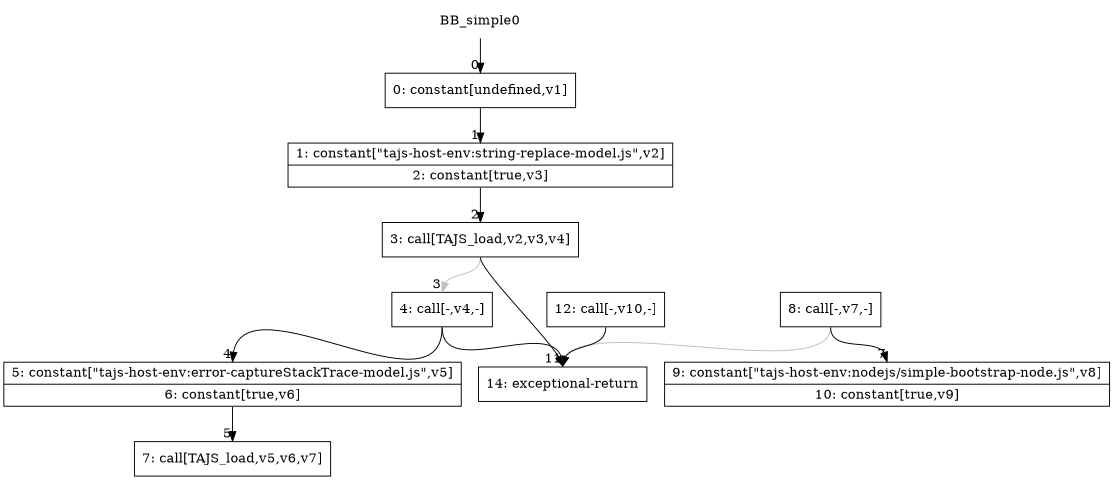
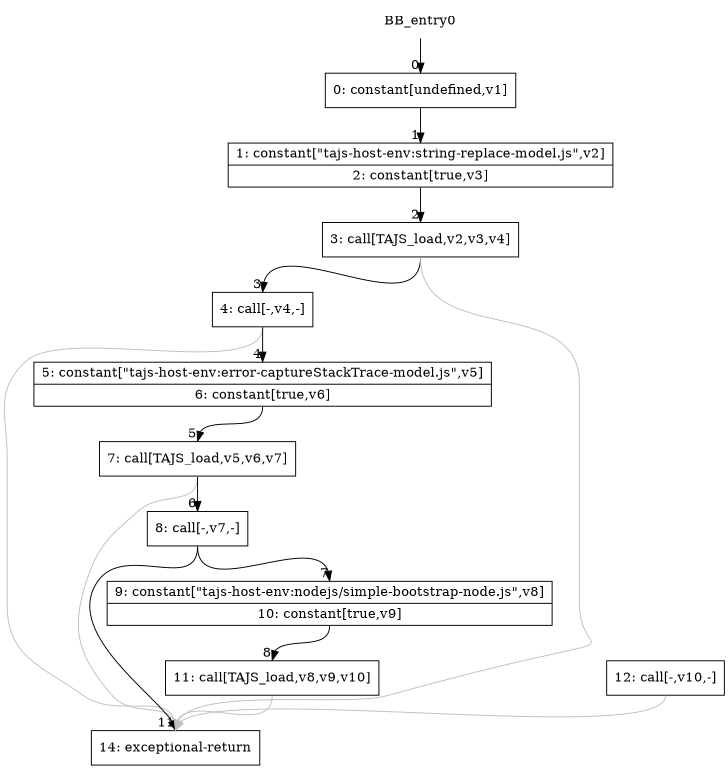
node "BB_simple0": label "BB_simple0" -> "BB_entry0"
edge "3: call[TAJS_load,v2,v3,v4]" -> "4: call[-,v4,-]": color gray -> black
edge "3: call[TAJS_load,v2,v3,v4]" -> "14: exceptional-return": color black -> gray
edge "12: call[-,v10,-]" -> "14: exceptional-return": color black -> gray
edge "4: call[-,v4,-]" -> "14: exceptional-return": color black -> gray
edge "8: call[-,v7,-]" -> "14: exceptional-return": color gray -> black
edge "7: call[TAJS_load,v5,v6,v7]" -> "8: call[-,v7,-]": added
edge "7: call[TAJS_load,v5,v6,v7]" -> "14: exceptional-return": added
node "11: call[TAJS_load,v8,v9,v10]": added
